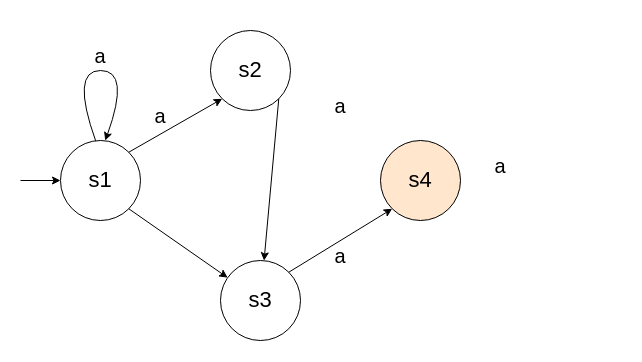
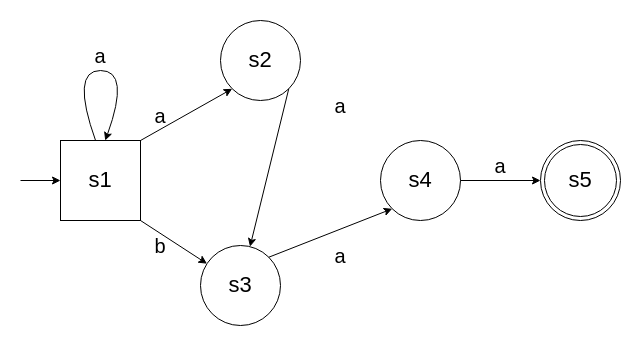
node "s2": moved (251, 71) -> (261, 61)
node "s1": shape ellipse -> rectangle
node "s4": fillcolor #ffe6cc -> #ffffff
edge "s4" -> "s5": added
node "s5": added
node "b": added
node "s3": moved (261, 301) -> (241, 286)
